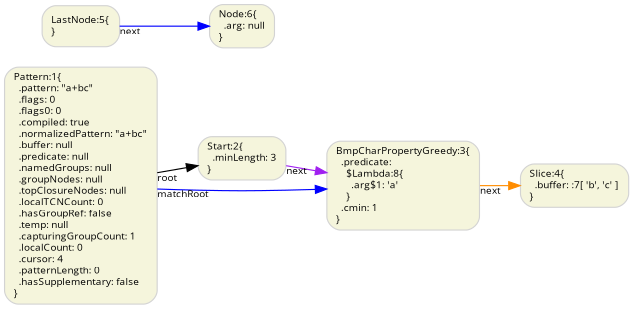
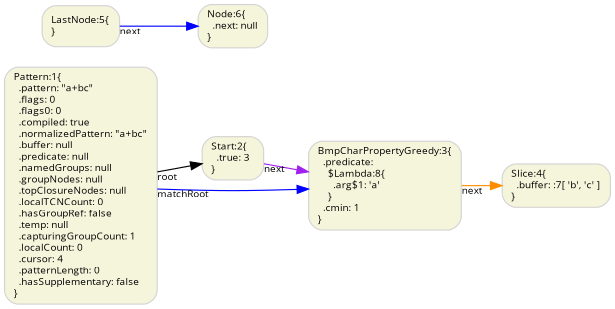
node "Node:6{ .arg: null }": label "Node:6{ .arg: null }" -> "Node:6{ .next: null }"
node "Start:2{ .minLength: 3 }": label "Start:2{ .minLength: 3 }" -> "Start:2{ .true: 3 }"
